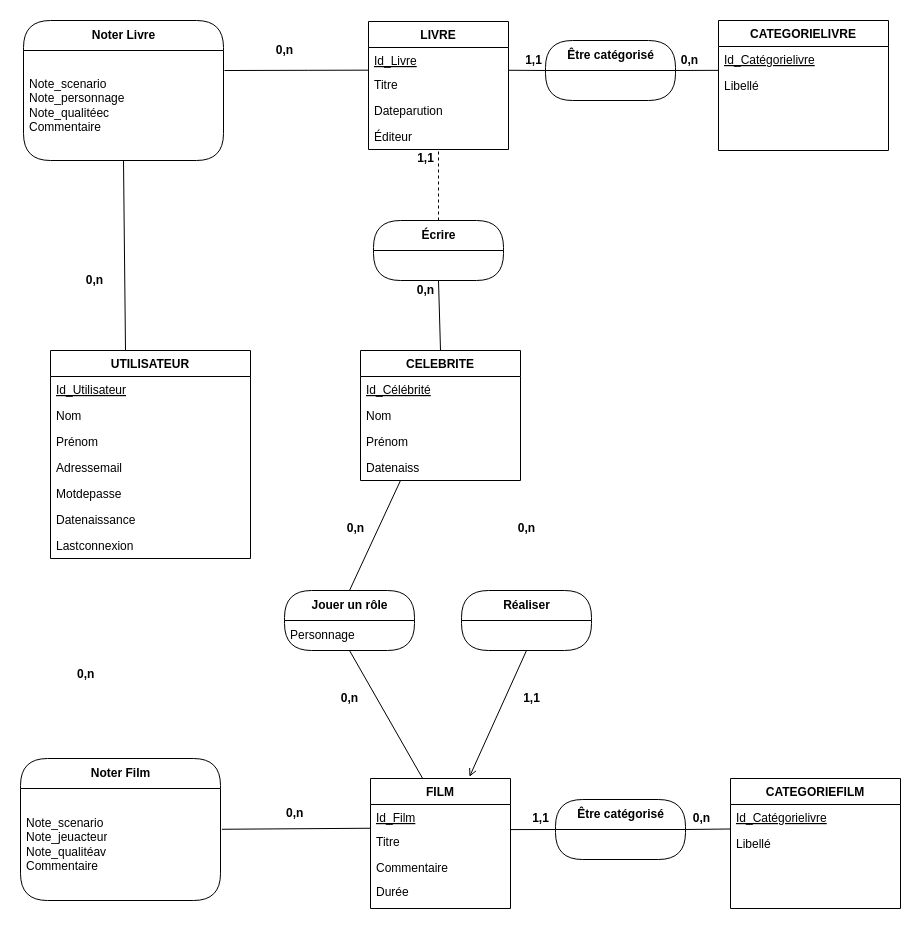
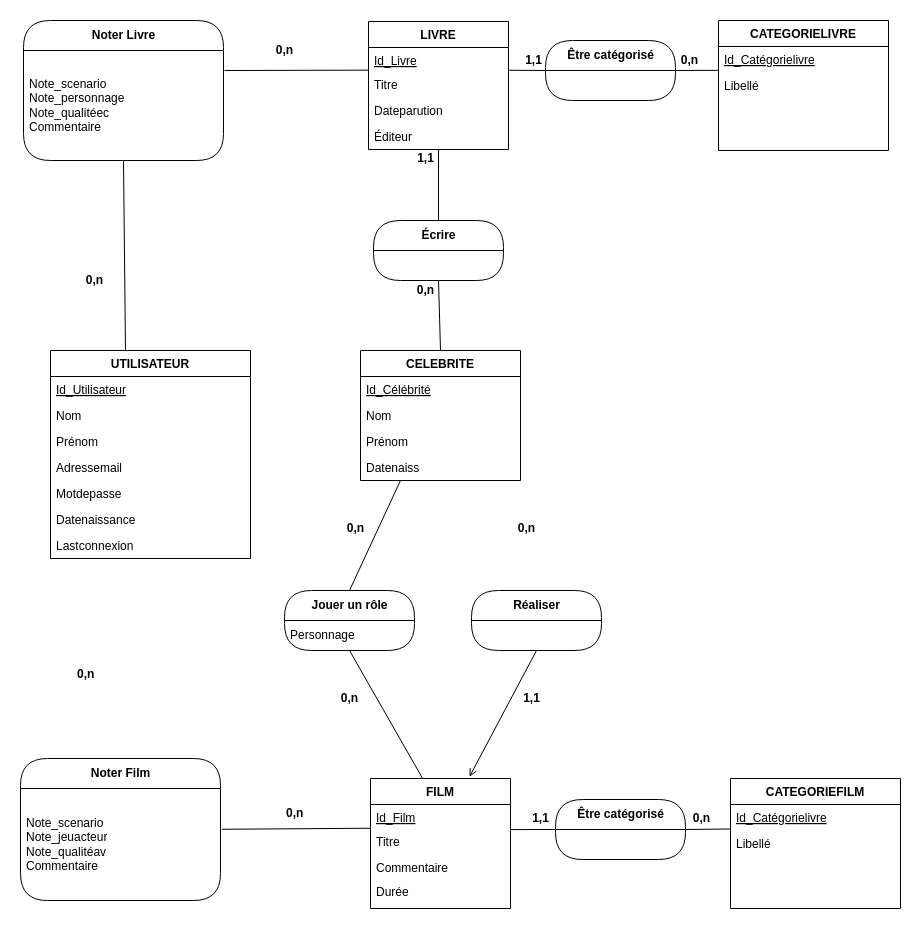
edge "LIVRE" -- "Écrire": style dashed -> solid
node "Réaliser": moved (527, 621) -> (537, 621)
